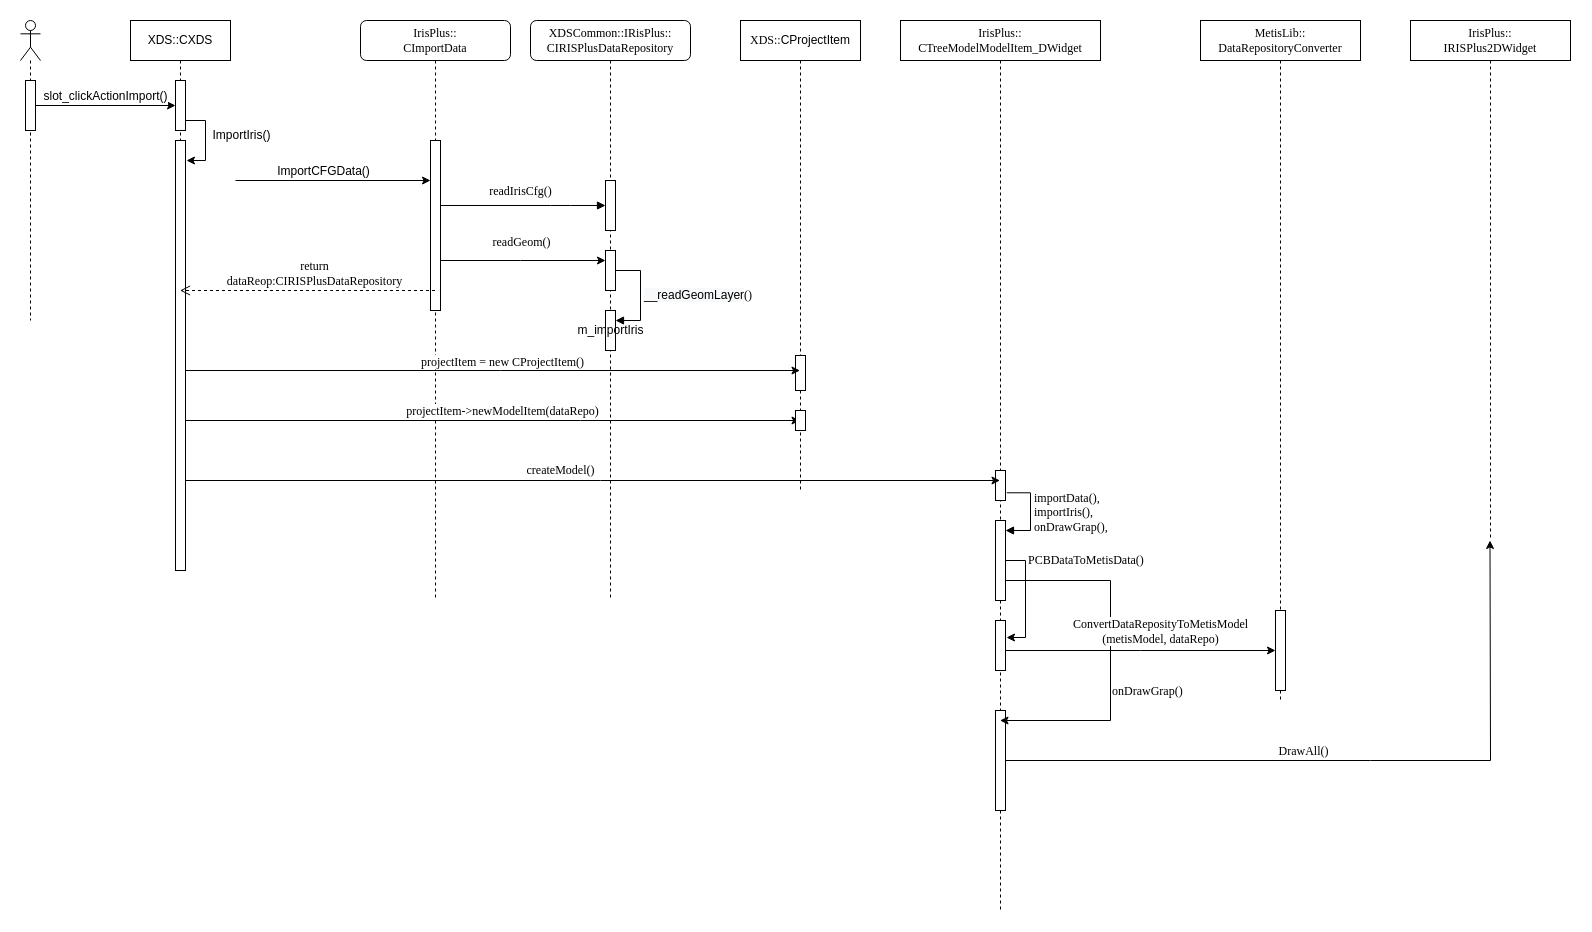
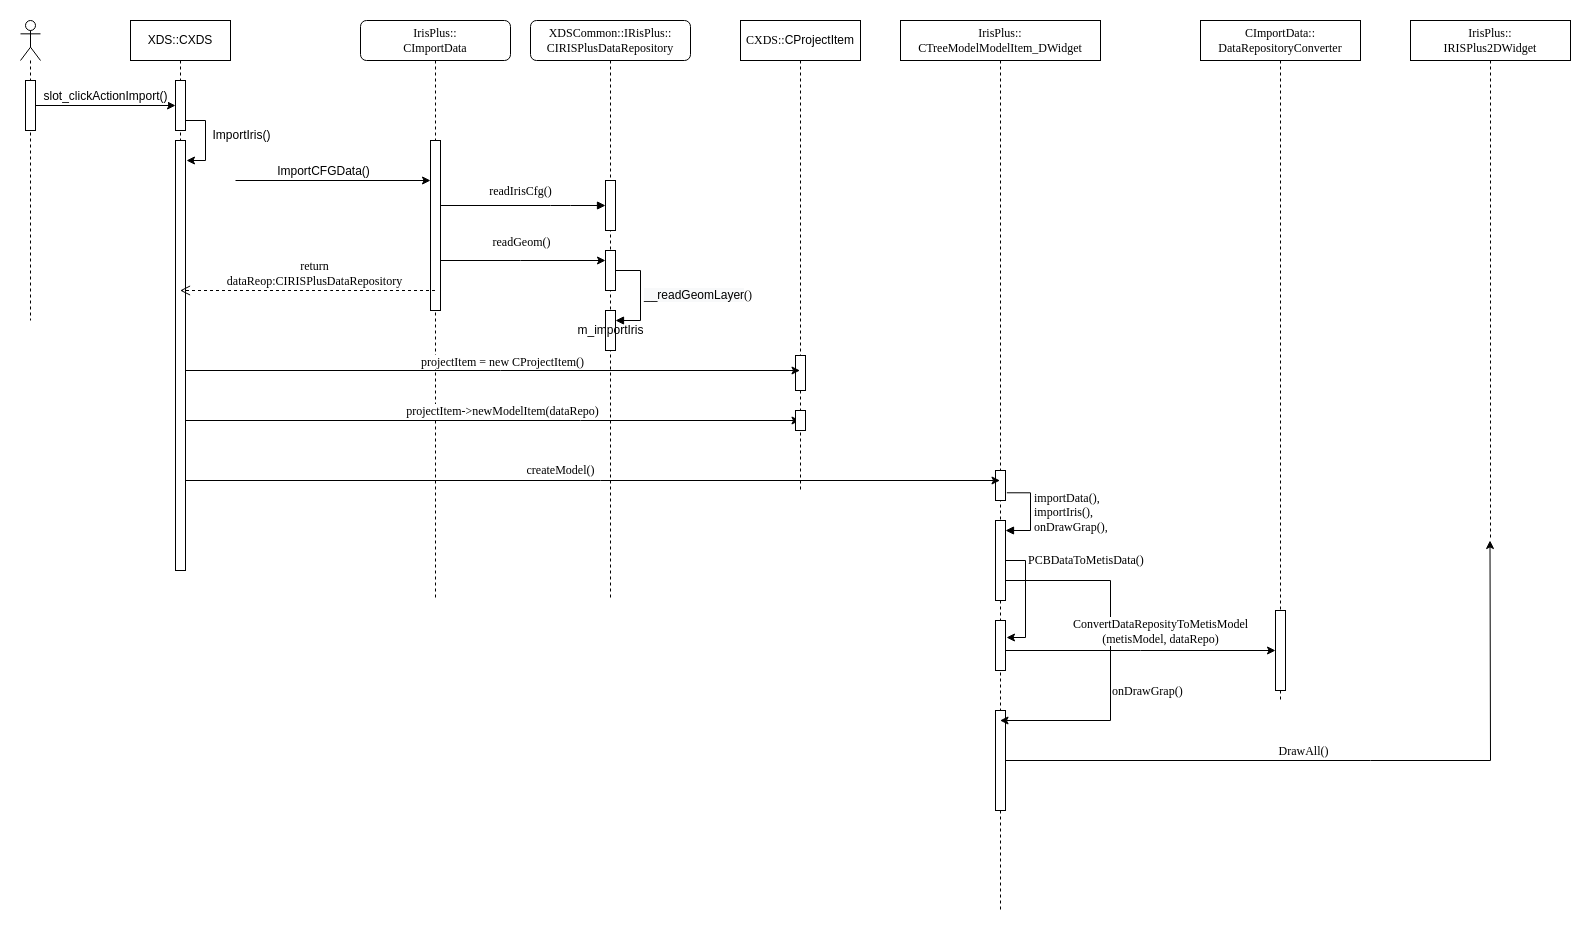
node "XDS::CProjectItem": label "XDS::CProjectItem" -> "CXDS::CProjectItem"
node "MetisLib:: DataRepositoryConverter": label "MetisLib:: DataRepositoryConverter" -> "CImportData:: DataRepositoryConverter"
